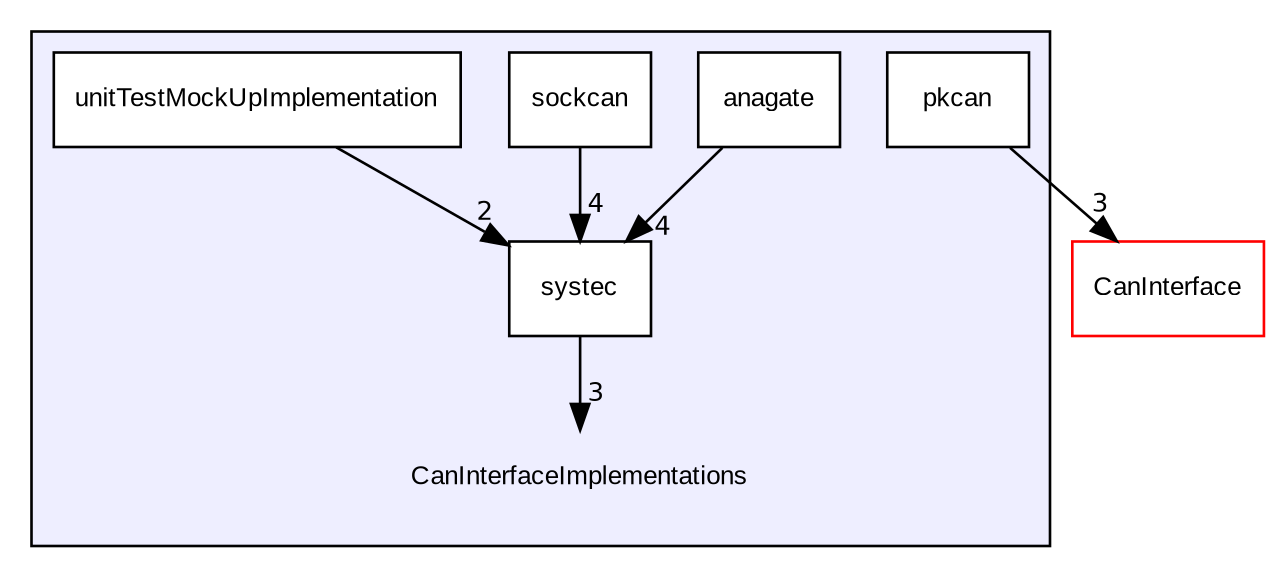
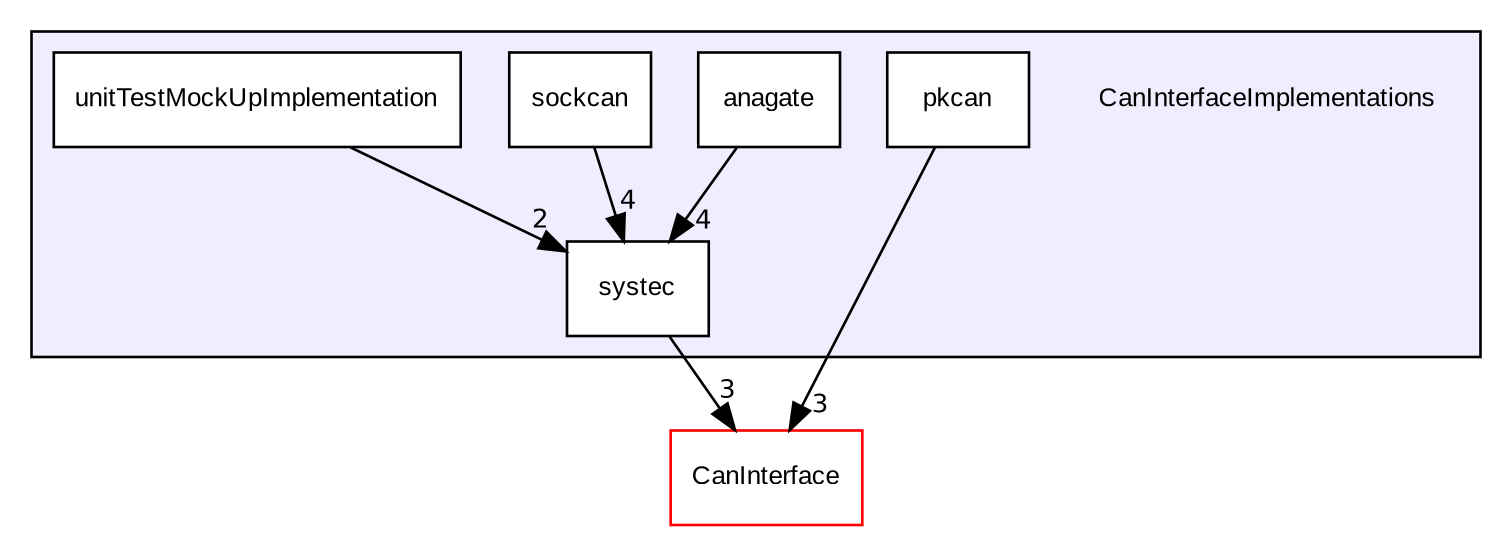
edge "systec" -> "CanInterfaceImplementations": now "systec" -> "CanInterface"
